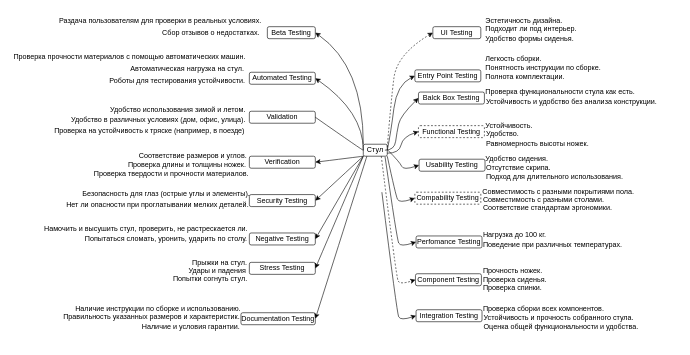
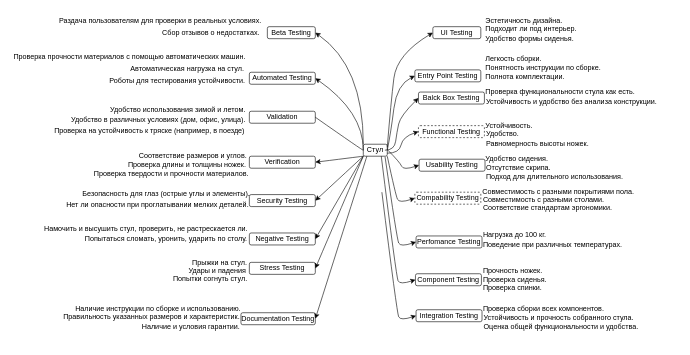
edge "Стул" -> "UI Testing": style dashed -> solid
edge "Стул" -> "Component Testing": style dashed -> solid
